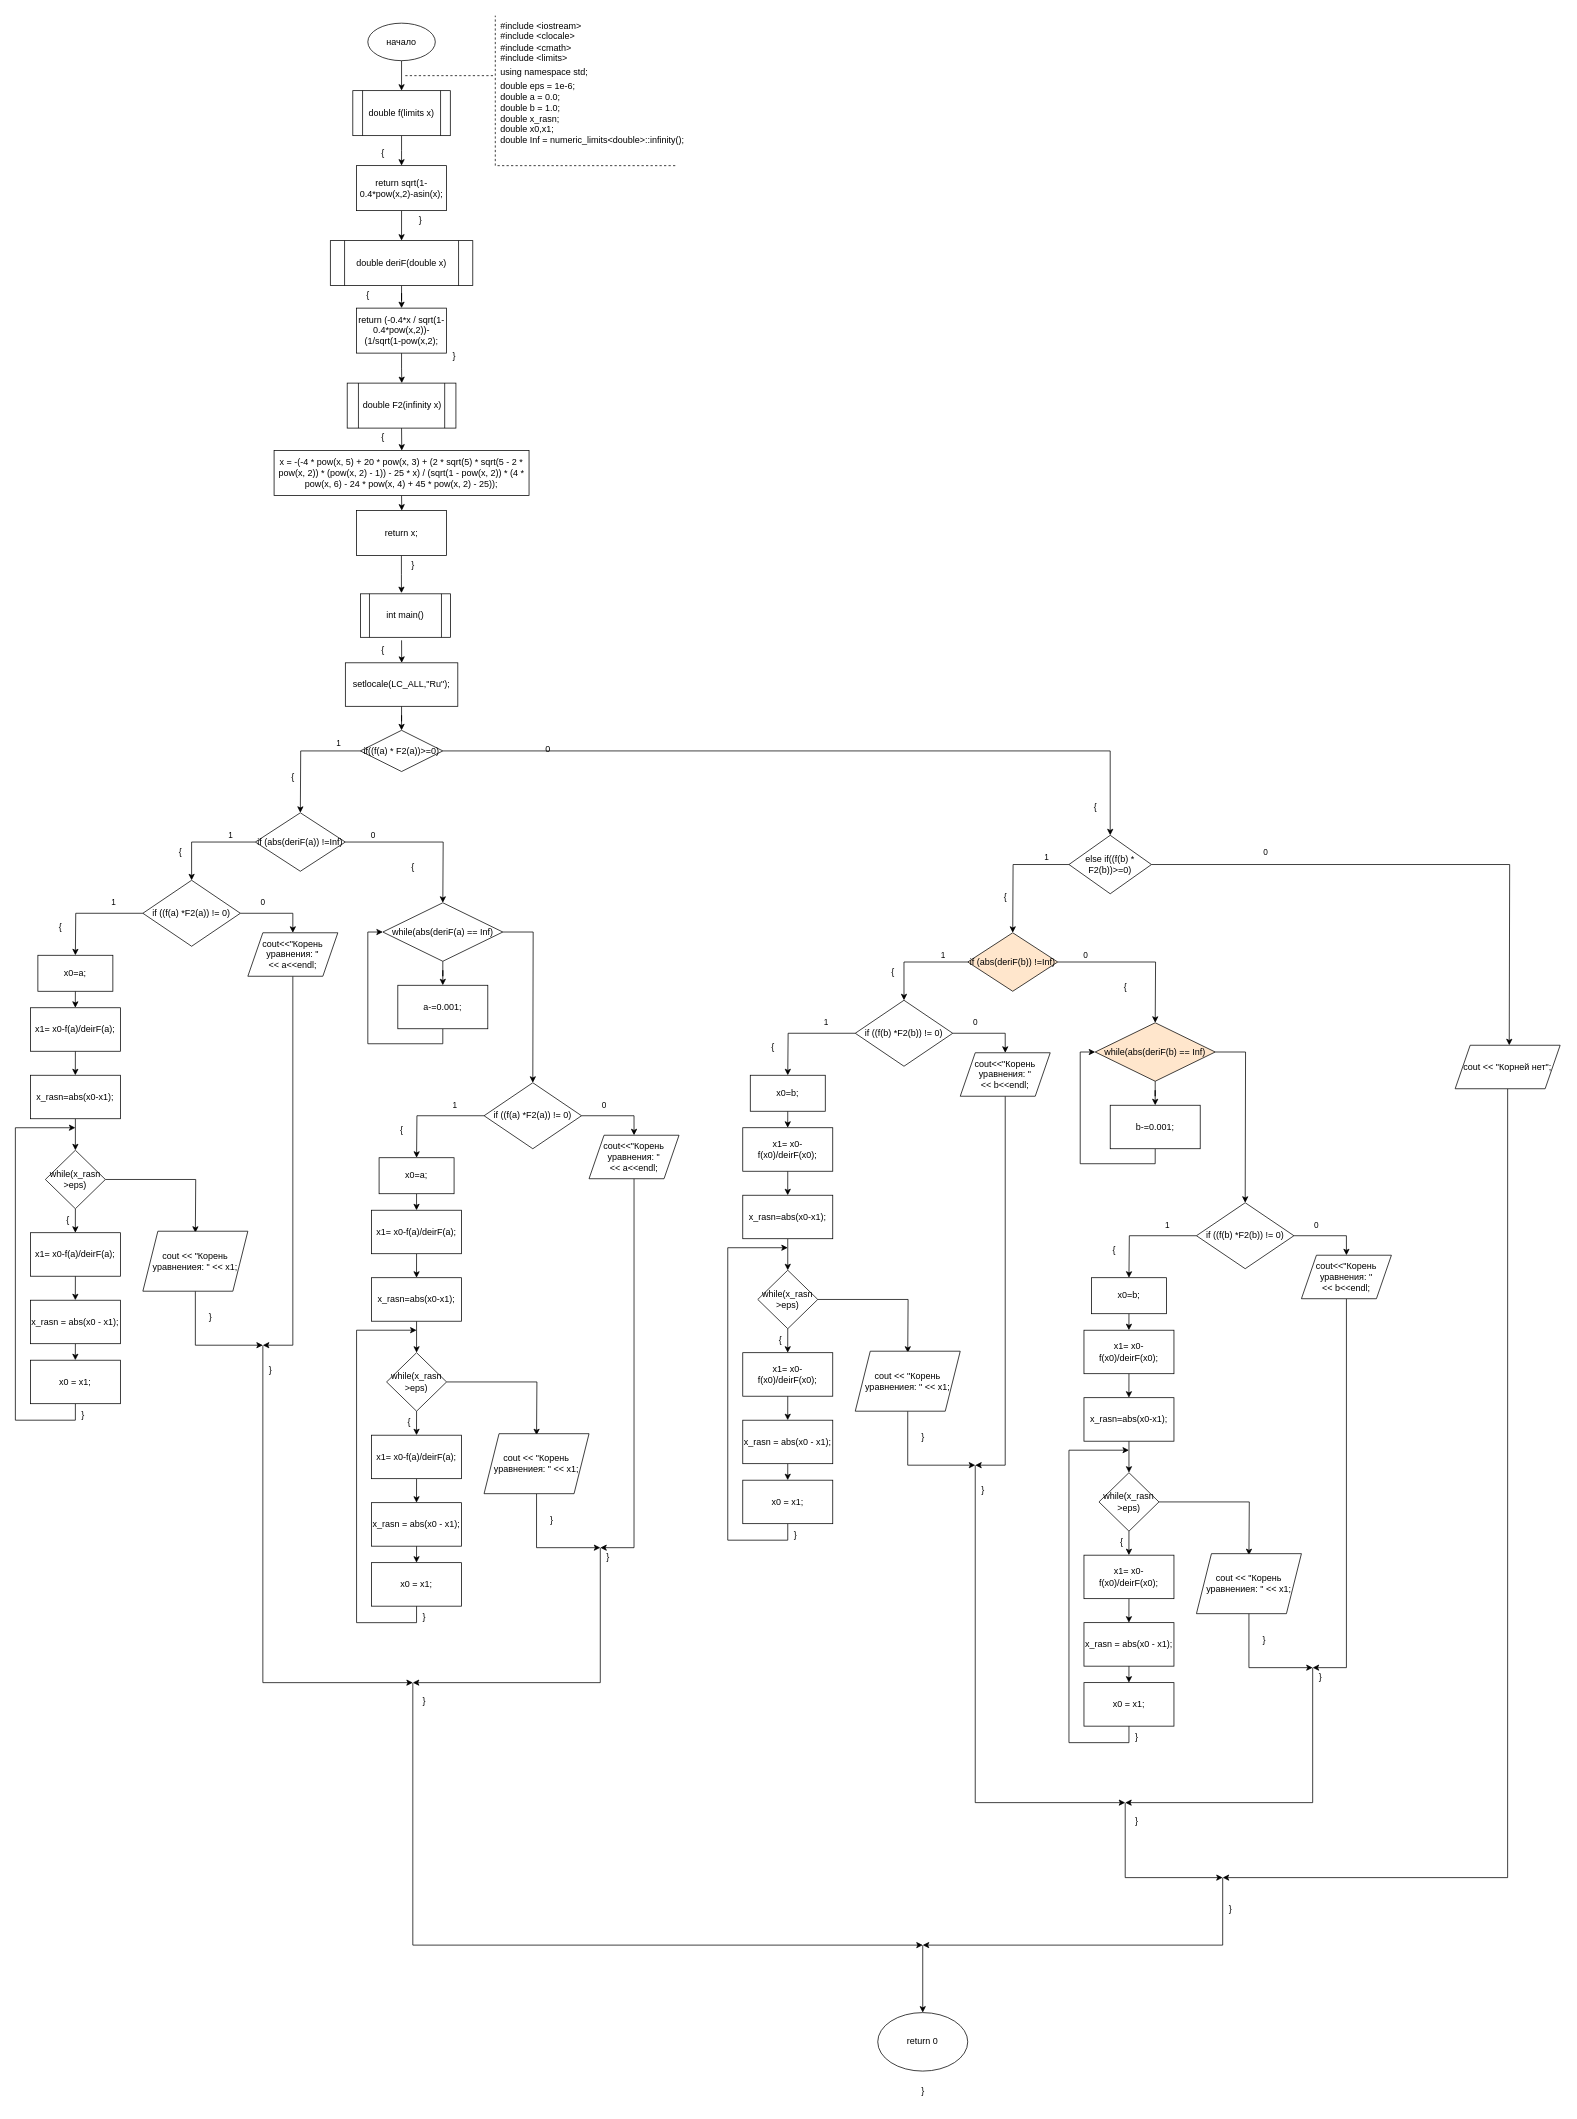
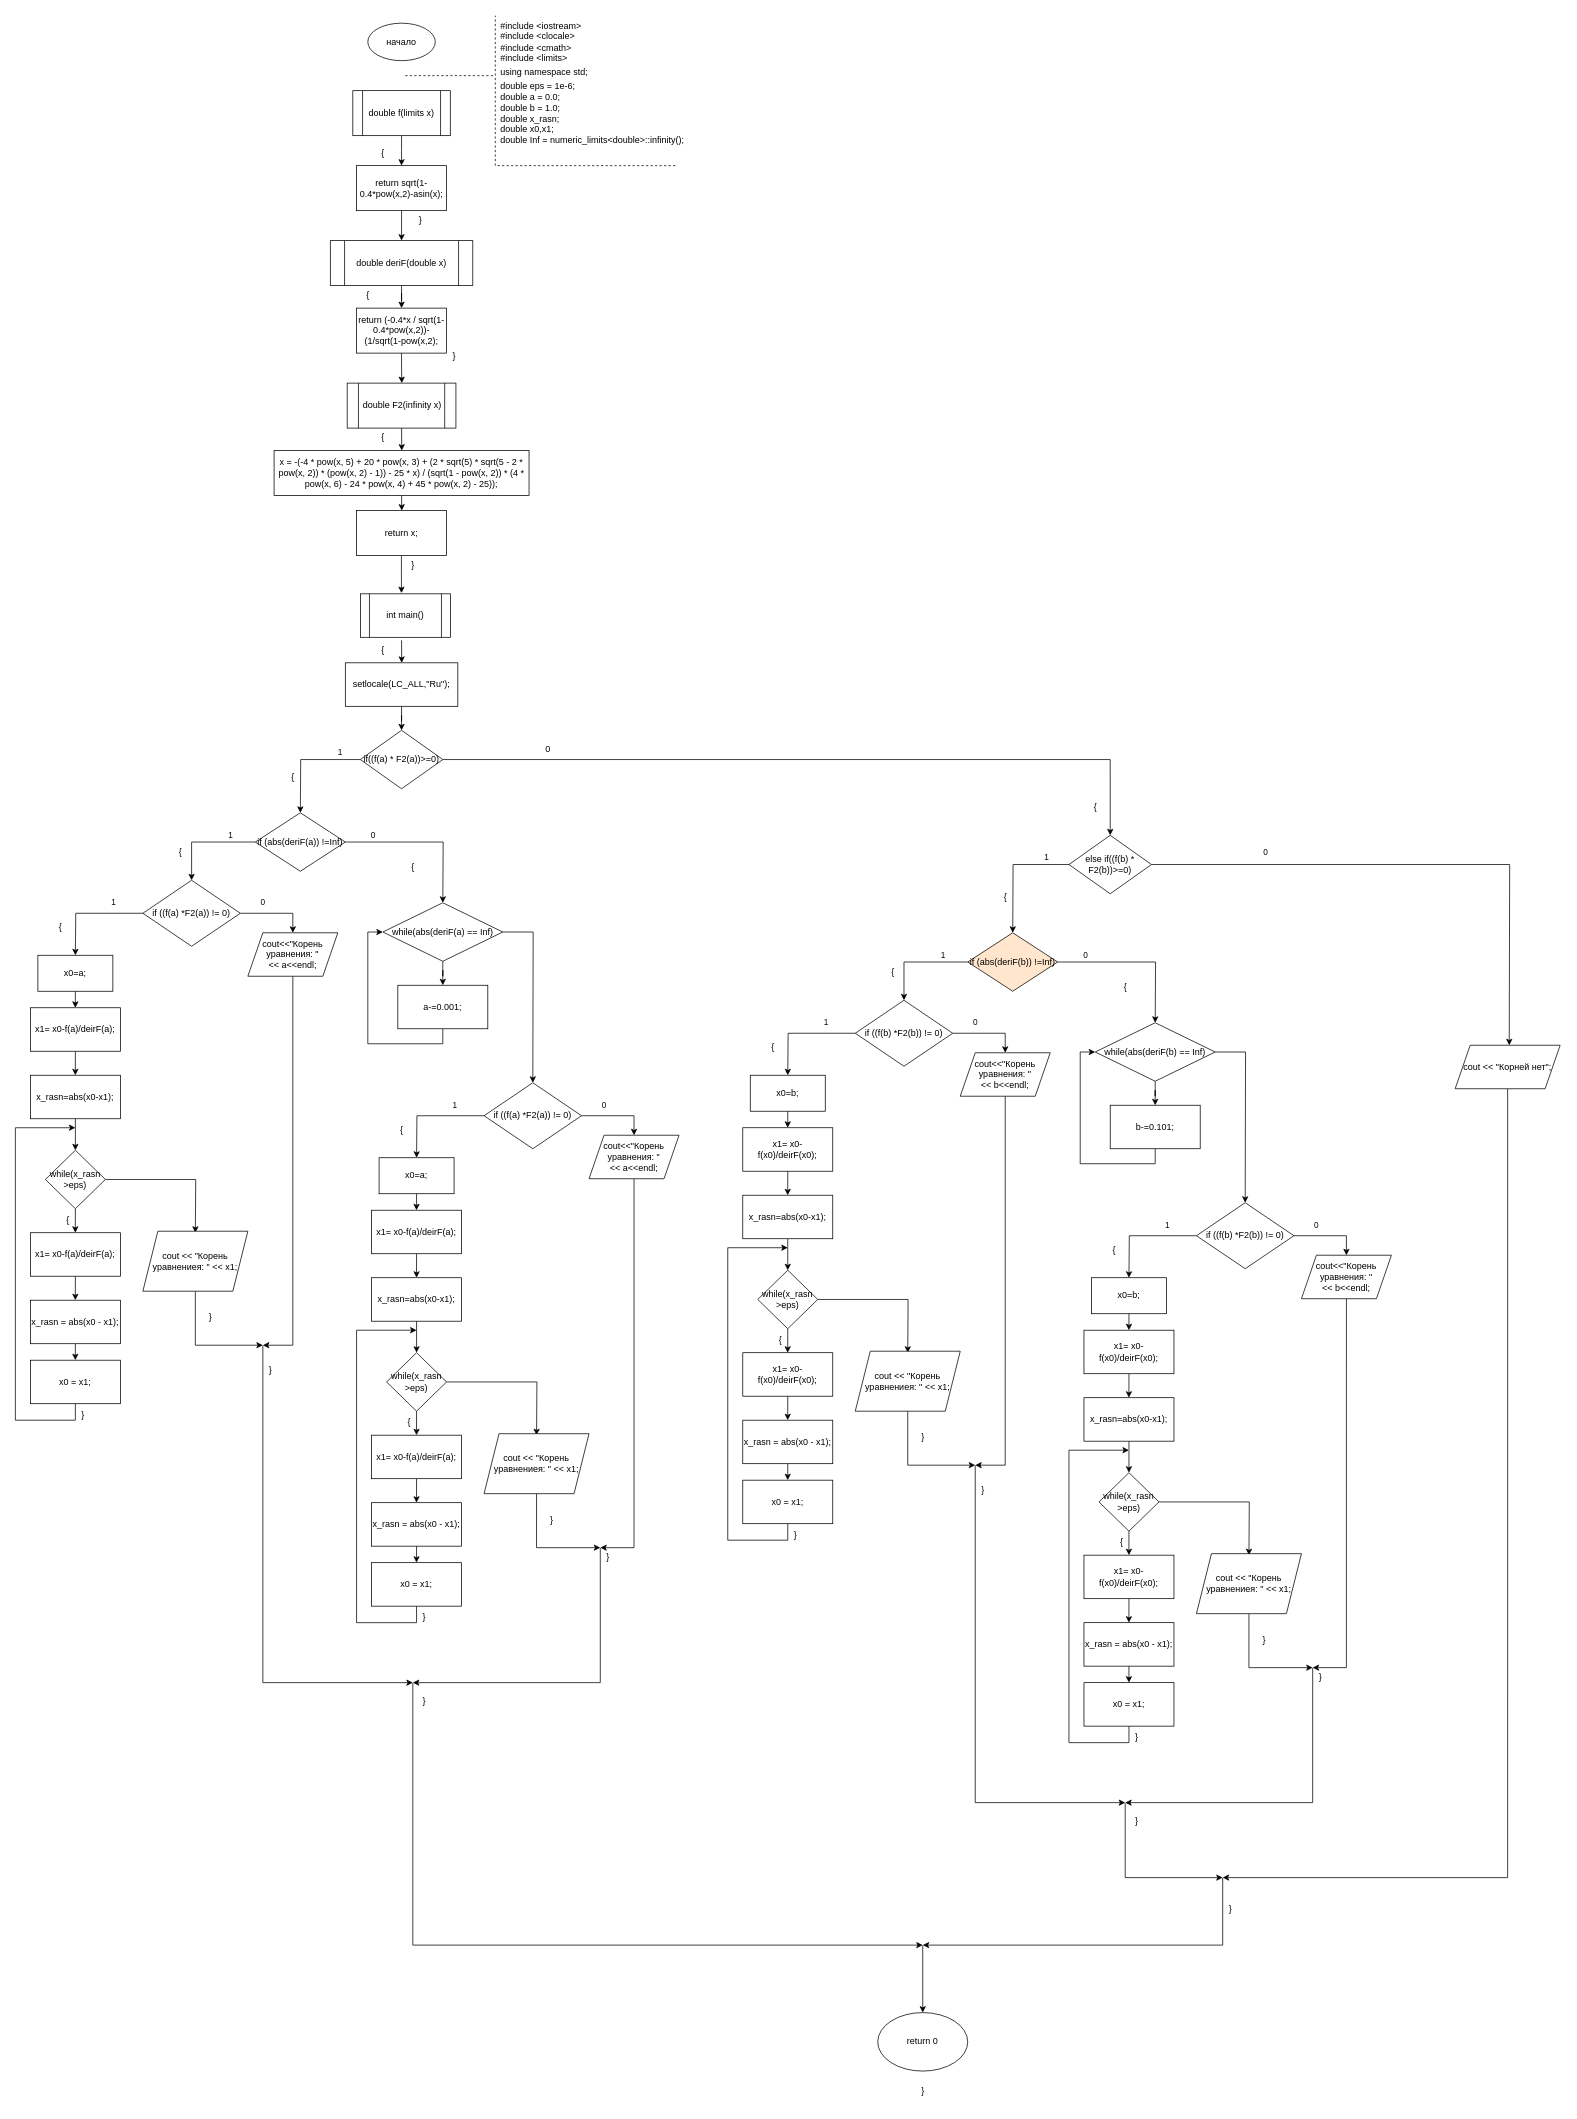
edge "начало" -> "double f(limits x)": removed
node "if((f(a) * F2(a))>=0)": size 83x41 -> 83x59
node "while(abs(deriF(b) == Inf)": fillcolor #ffe6cc -> #ffffff
node "b-=0.001;": label "b-=0.001;" -> "b-=0.101;"
